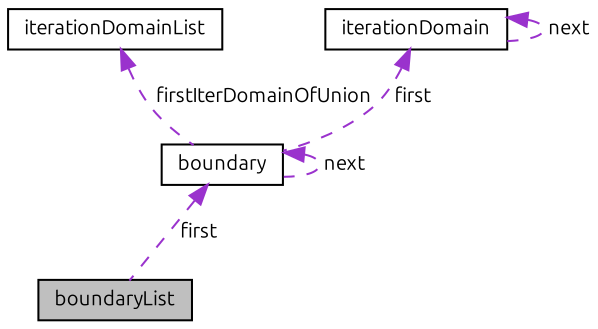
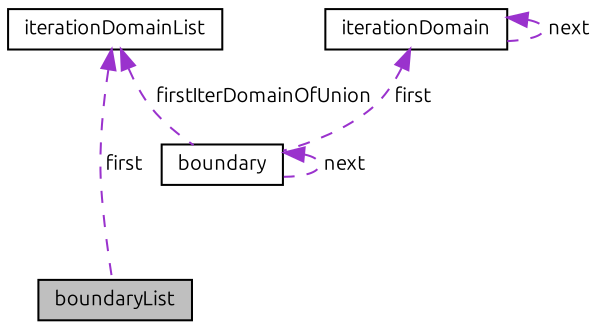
edge "boundaryList" -> "boundary": now "boundaryList" -> "iterationDomainList"
